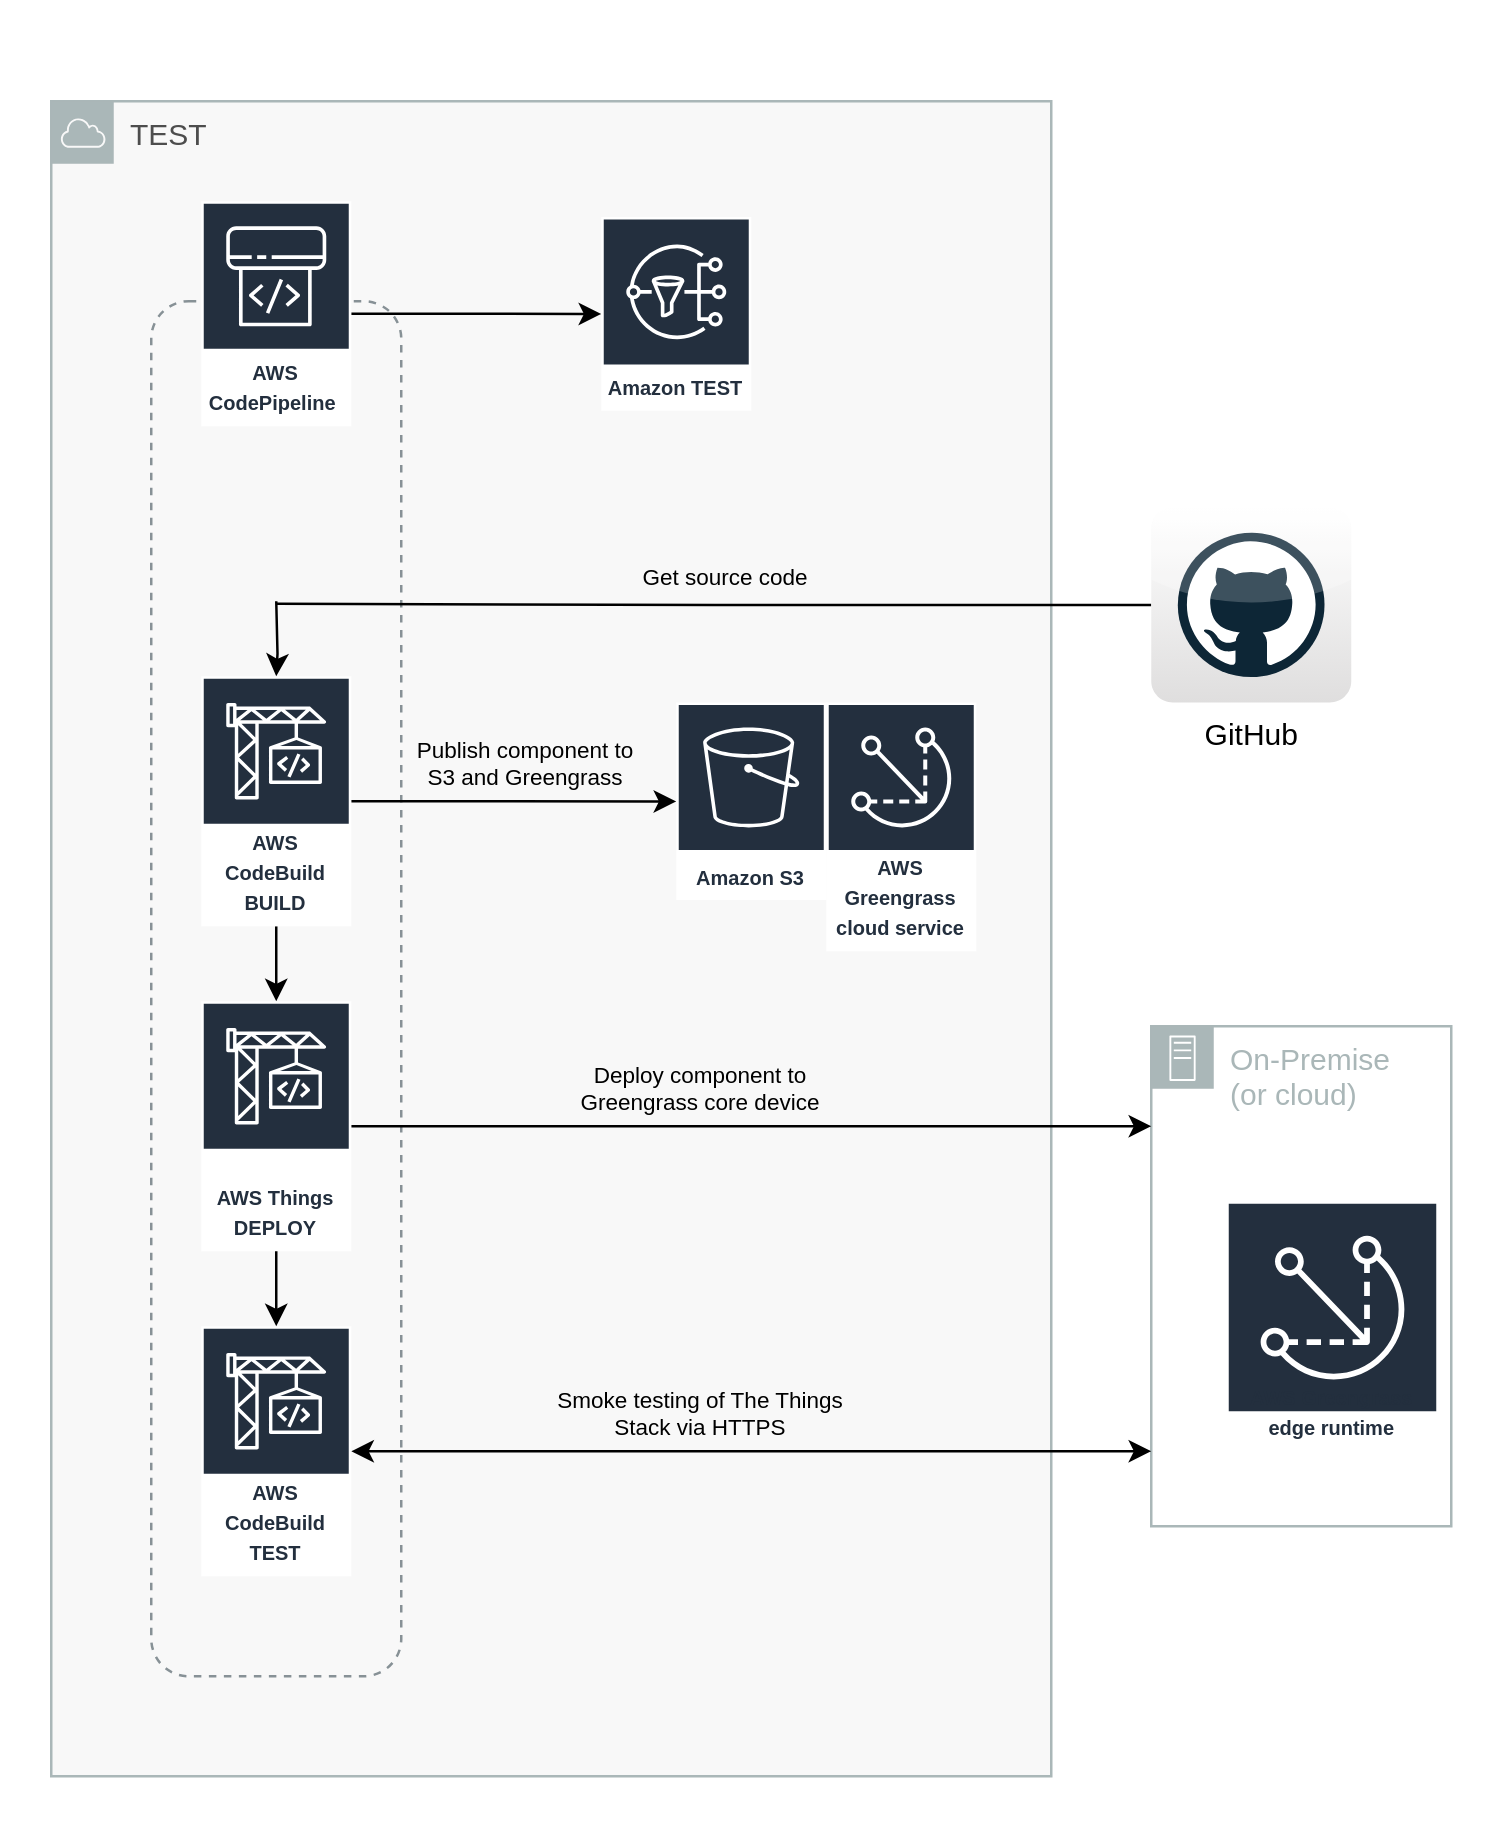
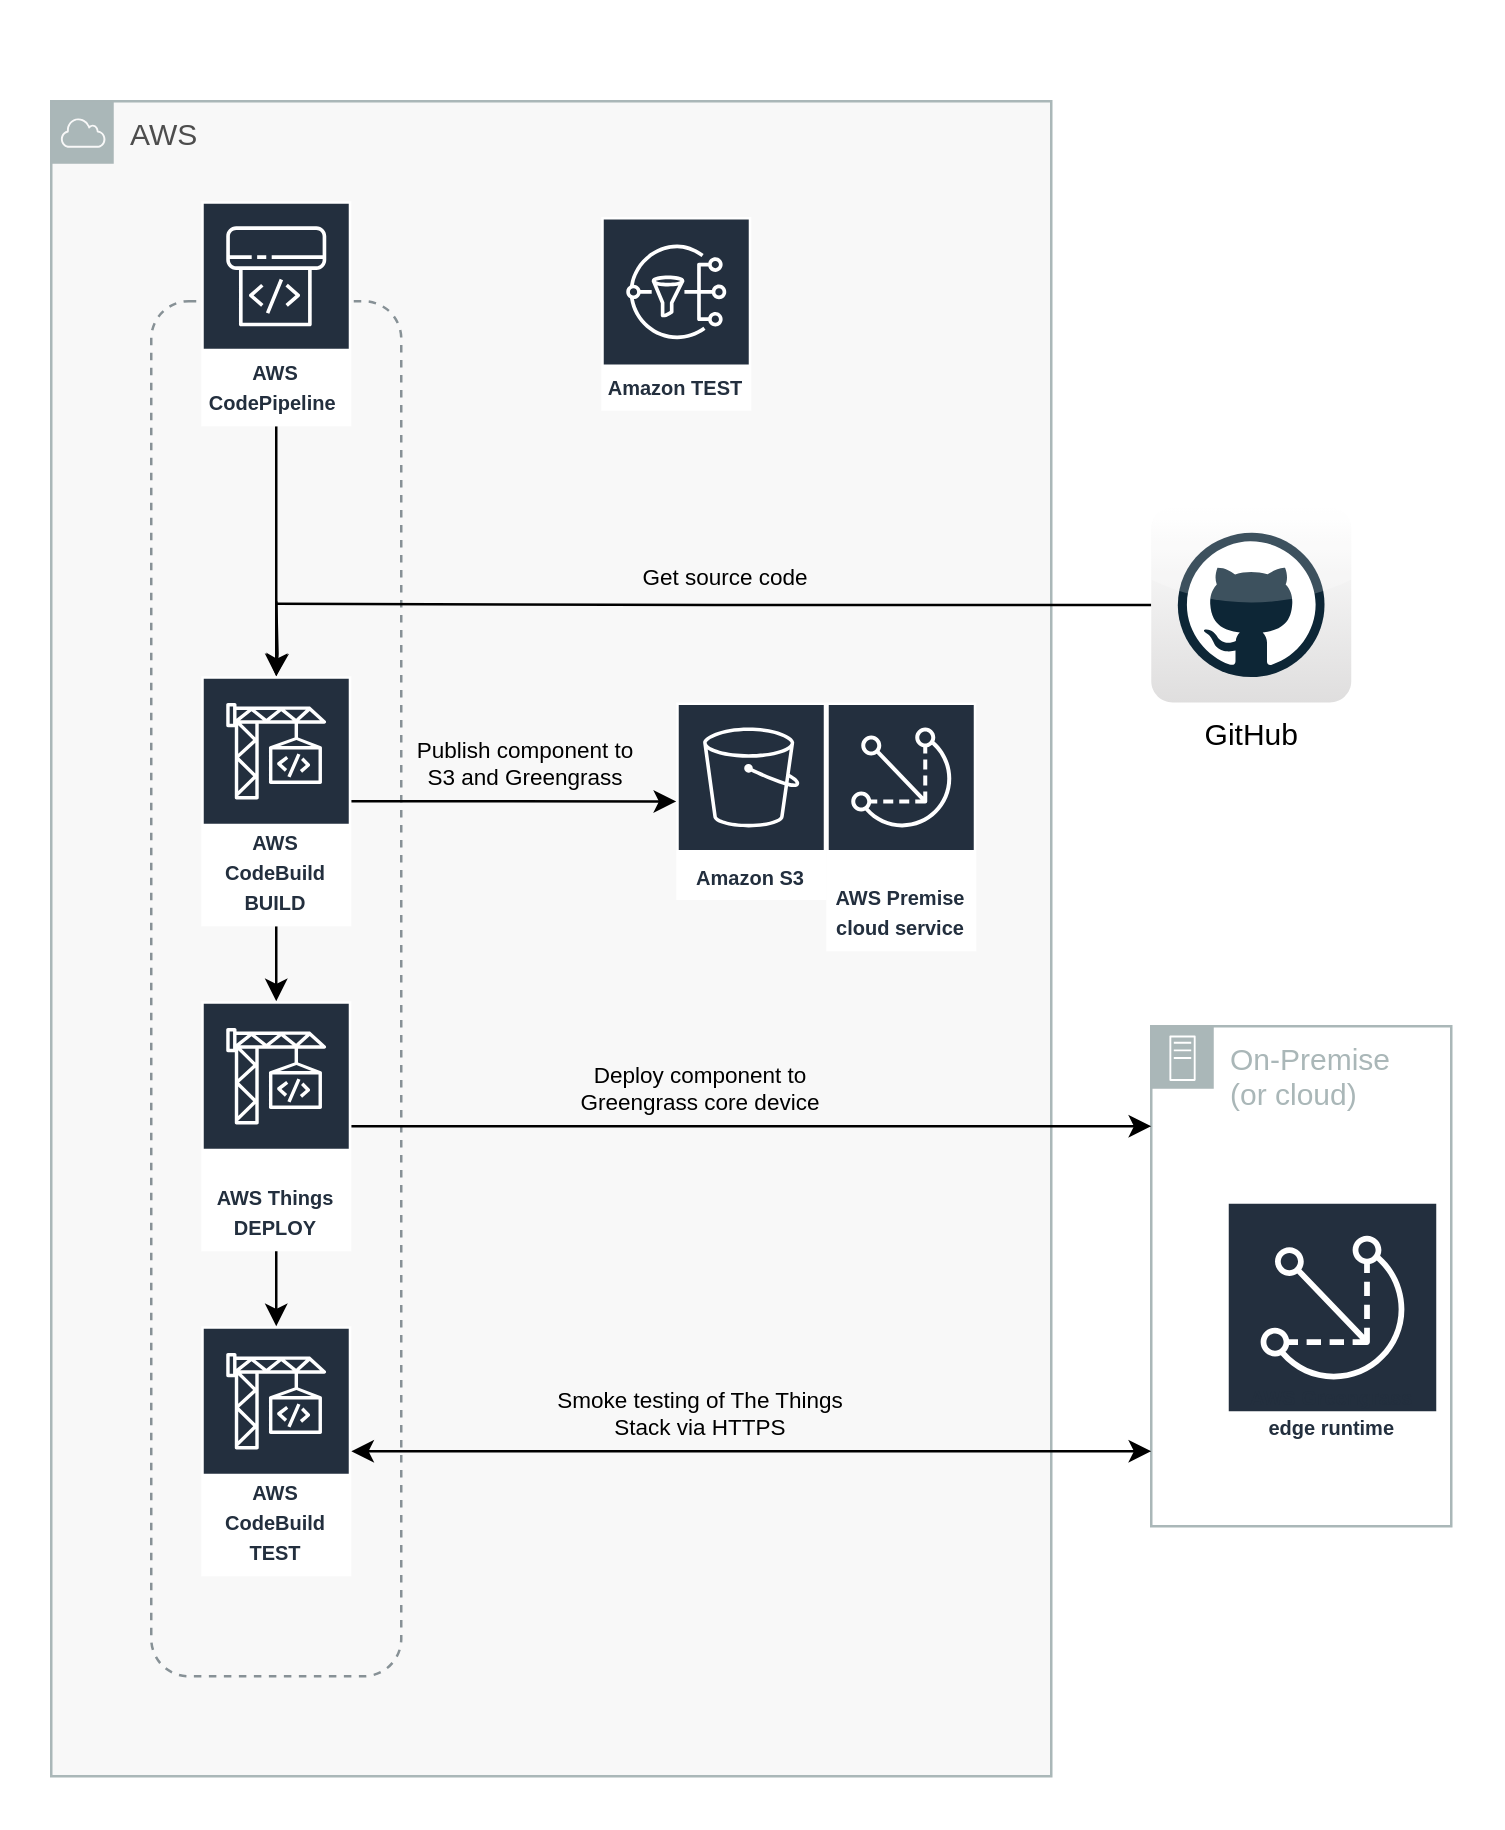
node "TEST": label "TEST" -> "AWS"
edge "AWS CodePipeline" -> "Amazon TEST": now "AWS CodePipeline" -> "AWS CodeBuild BUILD"
node "AWS Greengrass cloud service": label "AWS Greengrass cloud service" -> "AWS Premise cloud service"
